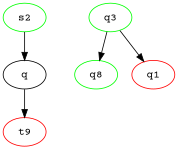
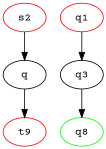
node "s2": color green -> red
node "q3": color green -> black
edge "q3" -> "q1": reversed
